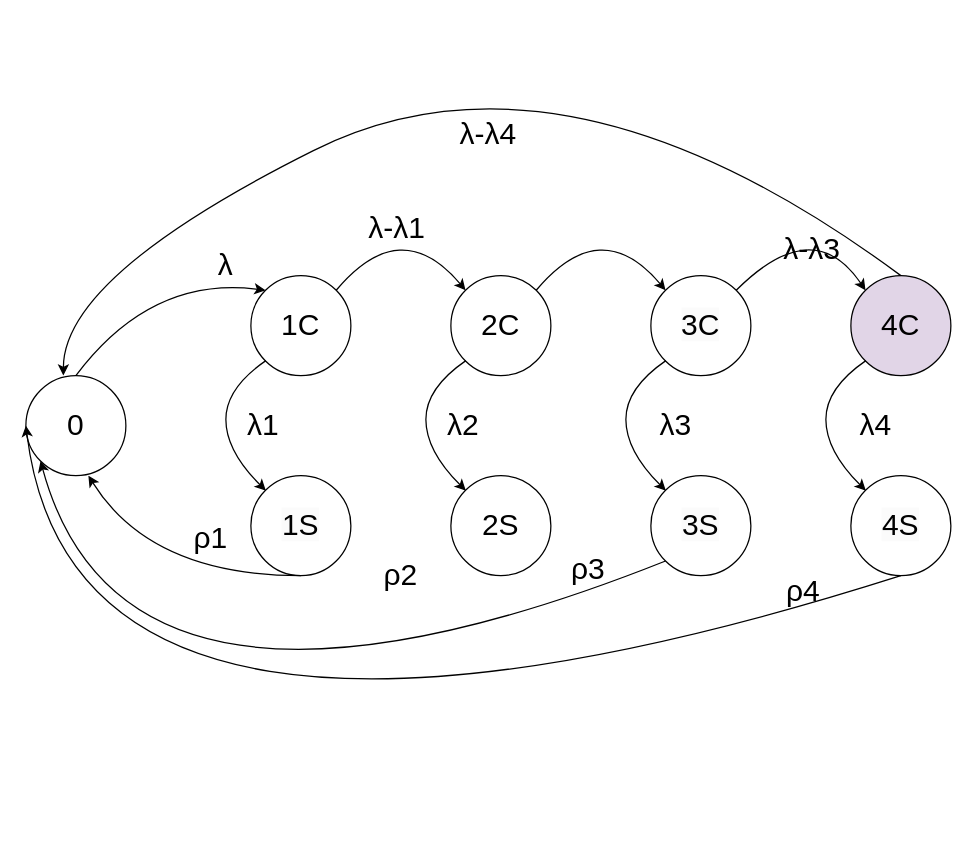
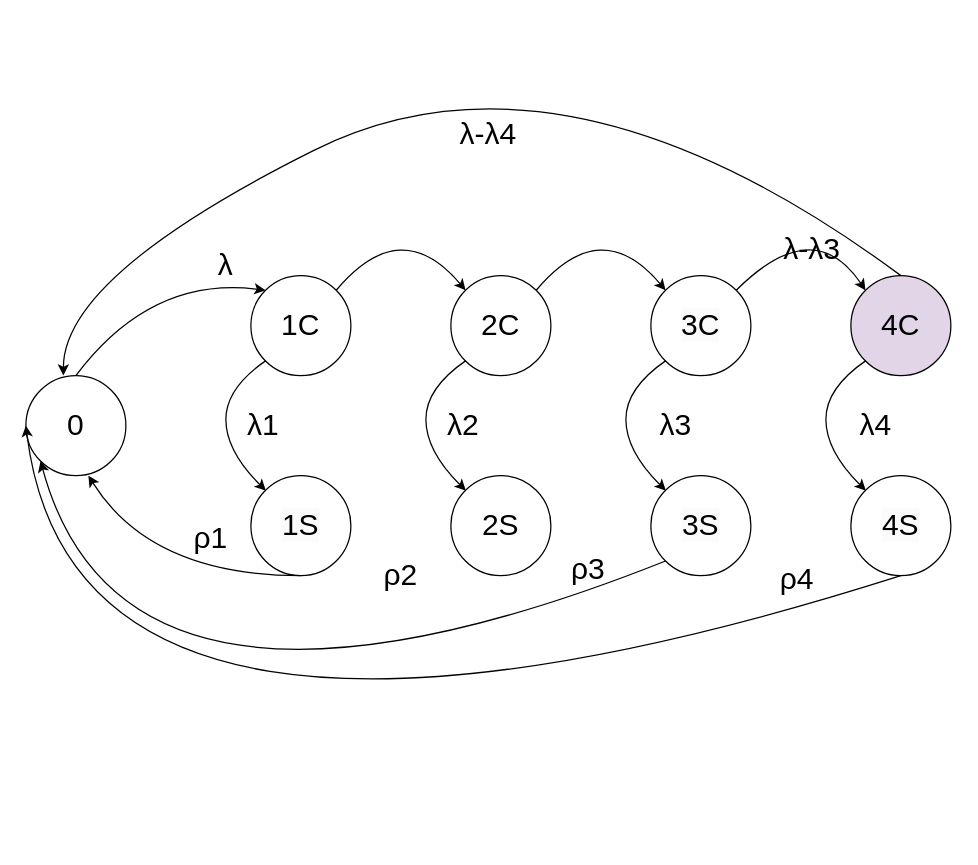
node "λ-λ1": removed
node "ρ4": moved (803, 592) -> (797, 579)
